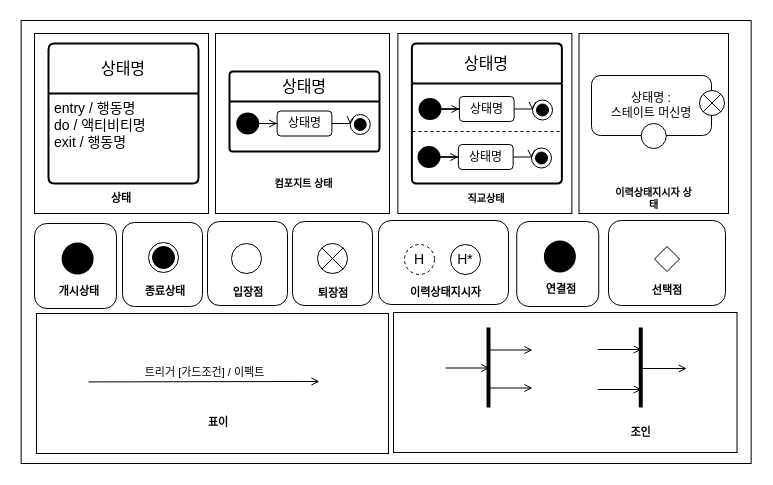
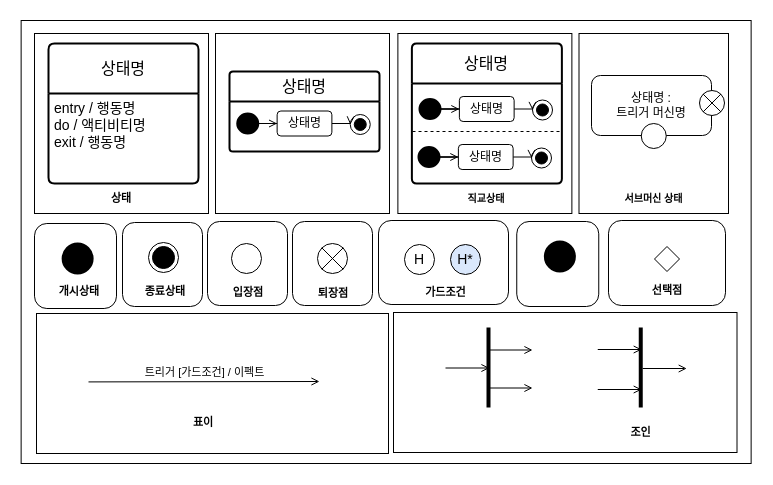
node "상태명 : 스테이트 머신명": label "상태명 : 스테이트 머신명" -> "상태명 : 트리거 머신명"
node "컴포지트 상태": removed
node "이력상태지시자 상태": label "이력상태지시자 상태" -> "서브머신 상태"
node "H": style dashed -> solid
node "H*": fillcolor #ffffff -> #dae8fc
node "연결점": removed
node "이력상태지시자": label "이력상태지시자" -> "가드조건"
node "표이": moved (219, 423) -> (204, 423)
